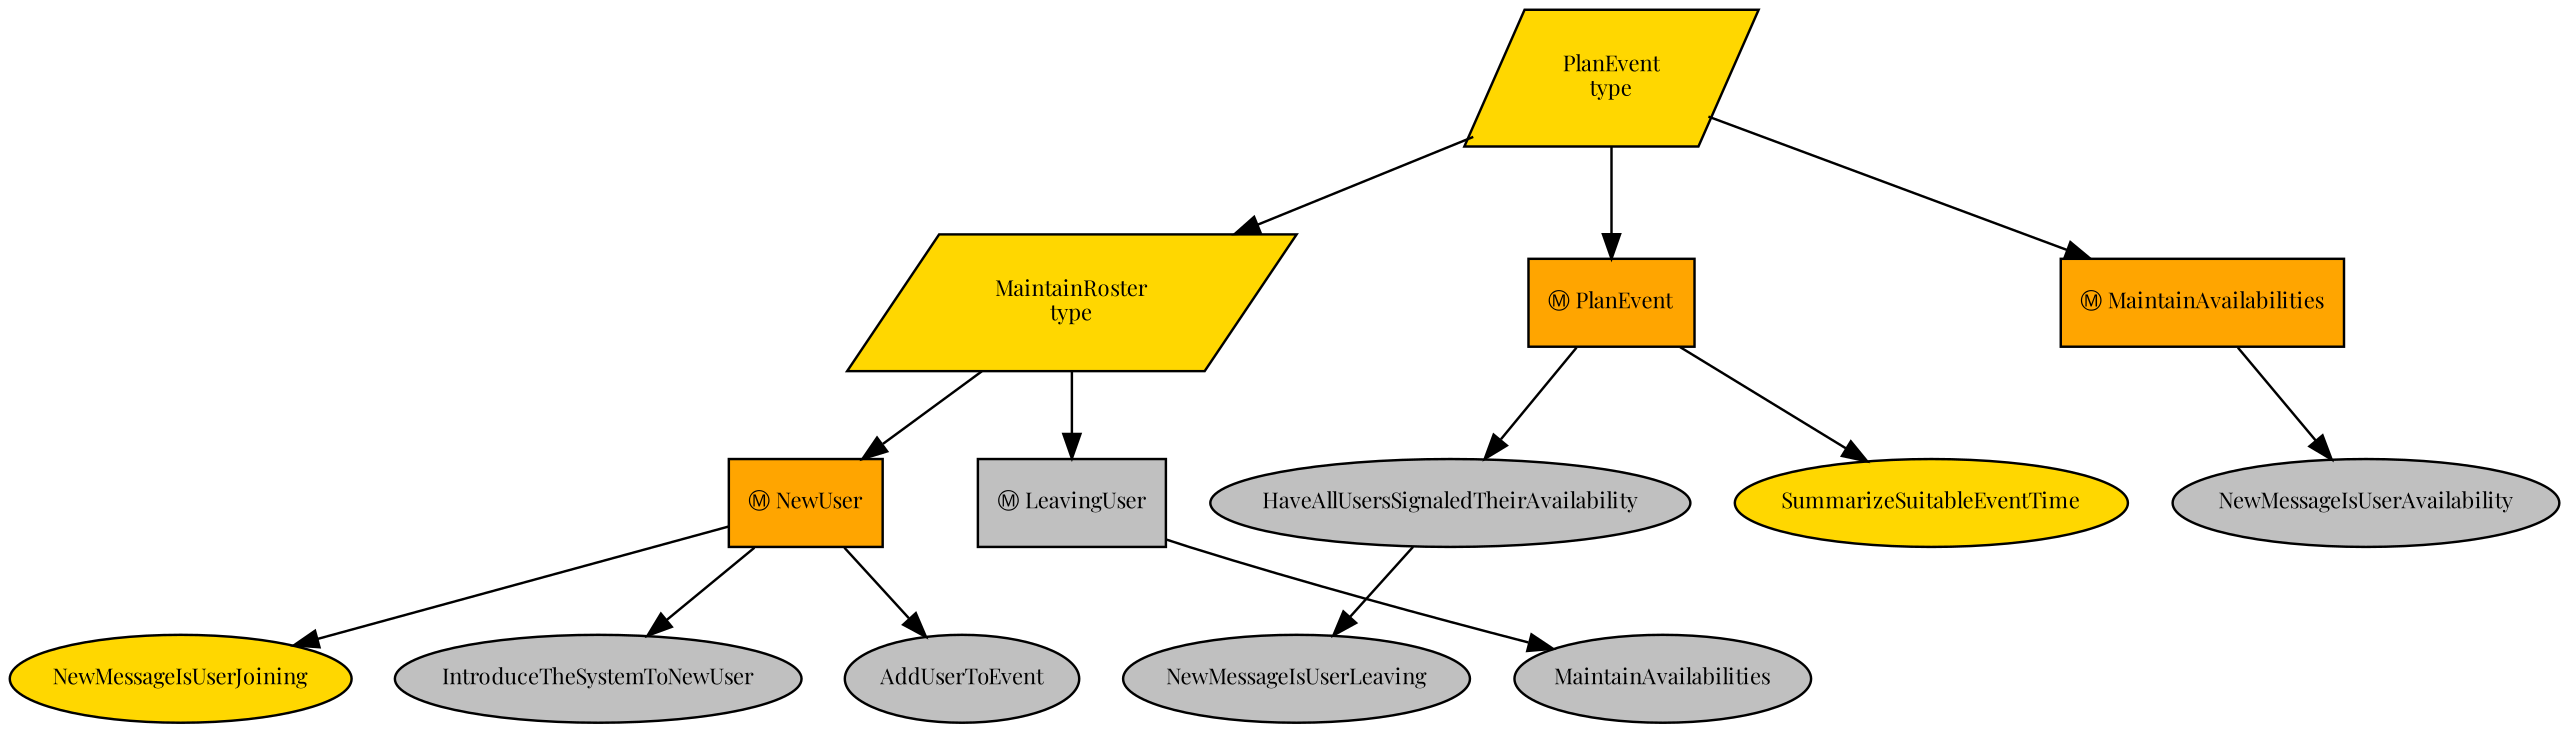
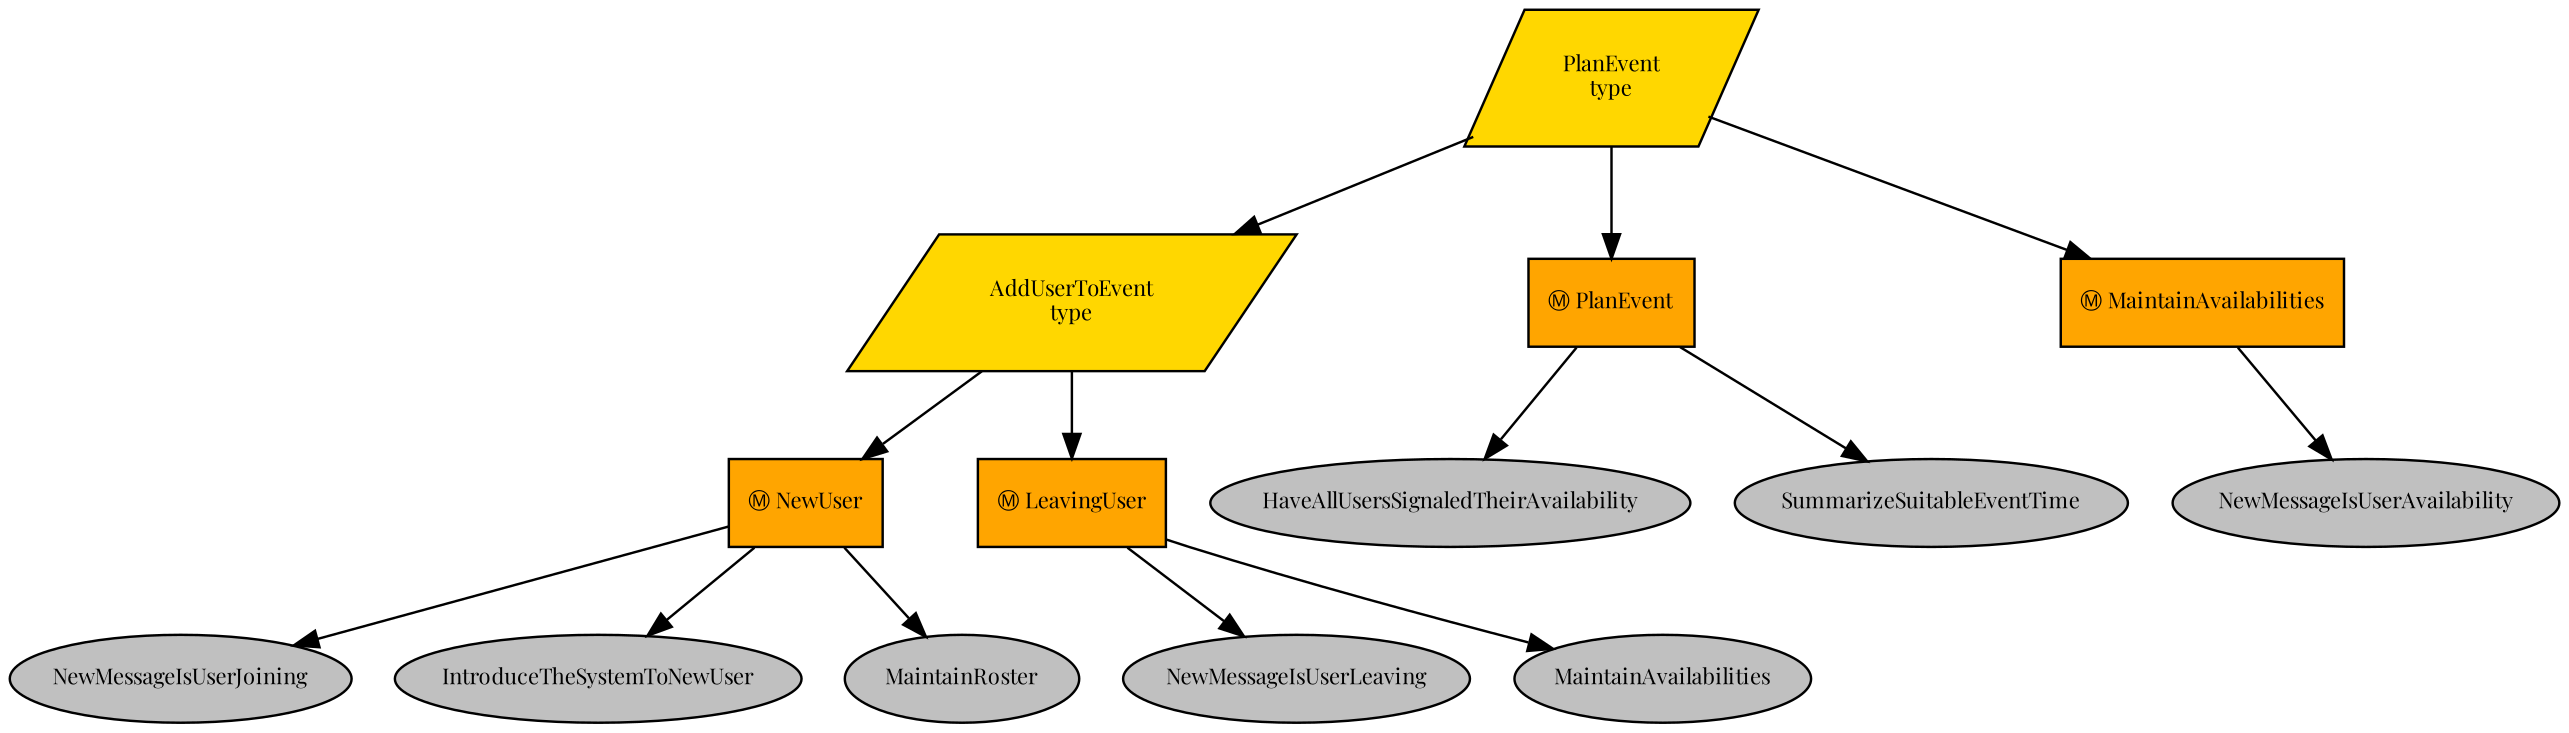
node "MaintainRoster type": label "MaintainRoster type" -> "AddUserToEvent type"
node "Ⓜ LeavingUser": fillcolor gray -> orange
node "SummarizeSuitableEventTime": fillcolor gold -> gray
edge "HaveAllUsersSignaledTheirAvailability" -> "NewMessageIsUserLeaving": now "Ⓜ LeavingUser" -> "NewMessageIsUserLeaving"
node "NewMessageIsUserJoining": fillcolor gold -> gray
node "AddUserToEvent": label "AddUserToEvent" -> "MaintainRoster"
